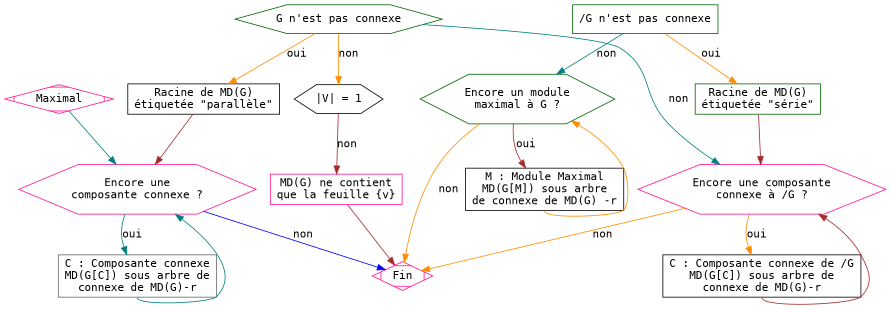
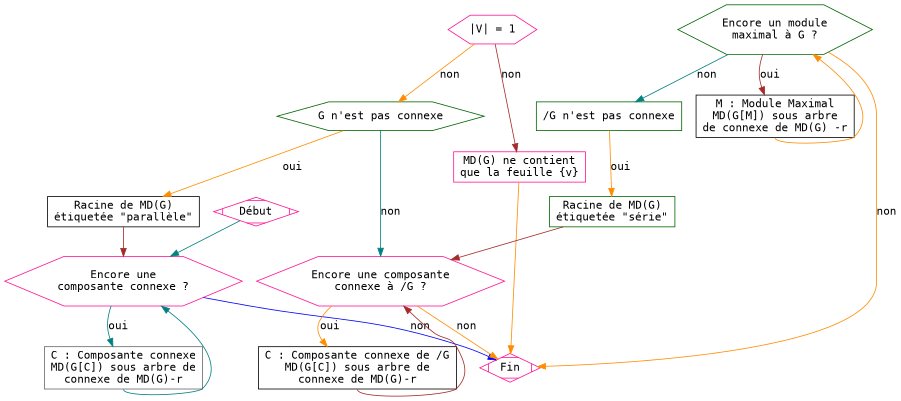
edge "/G n'est pas connexe" -> "Encore un module maximal à G ?": reversed
edge "G n'est pas connexe" -> "|V| = 1": reversed
node "Maximal": label "Maximal" -> "Début"
node "|V| = 1": color black -> deeppink
edge "MD(G) ne contient que la feuille {v}" -> "Fin": color brown -> darkorange
